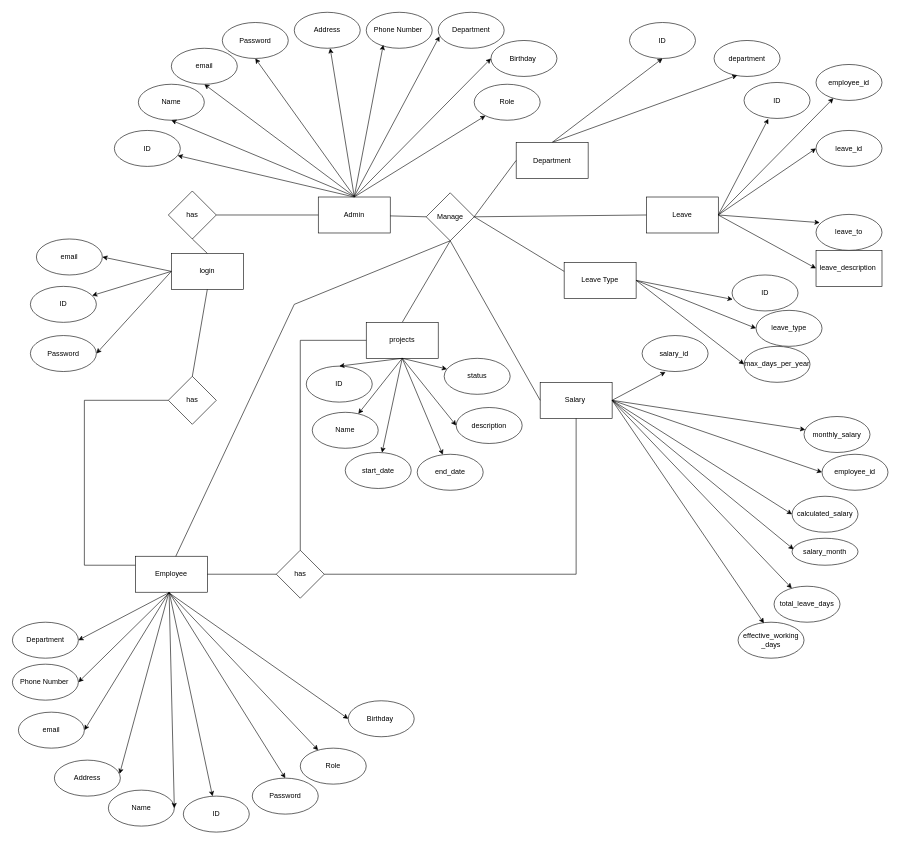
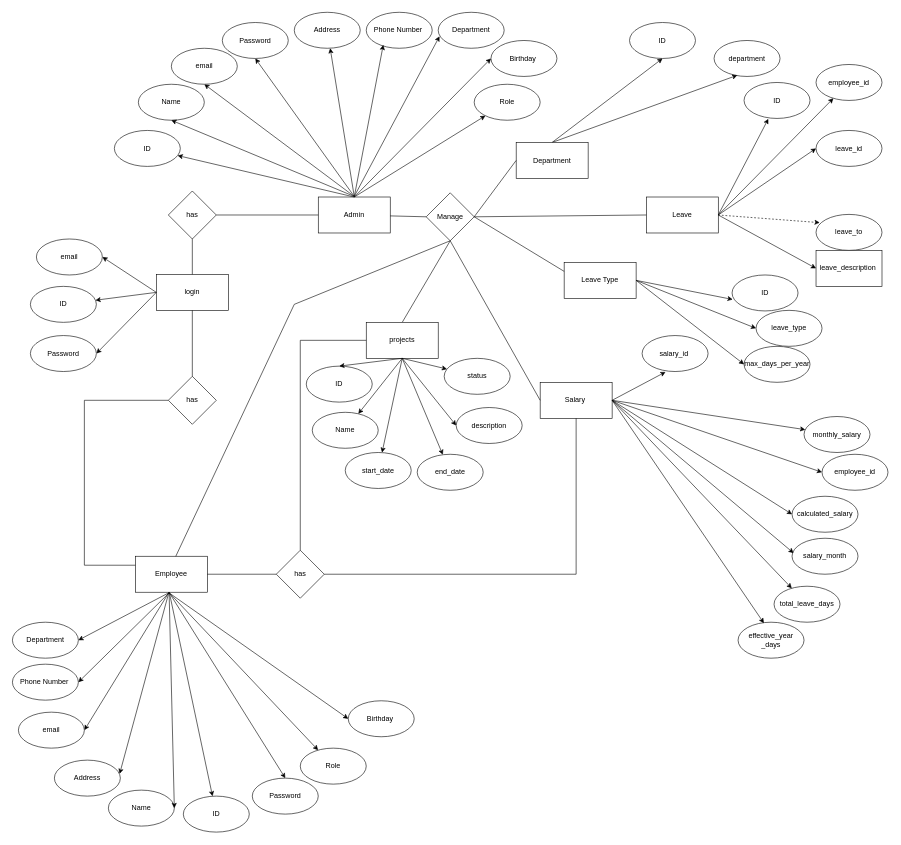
edge "Leave" -> "leave_to": style solid -> dashed
node "login": moved (207, 272) -> (192, 293)
node "salary_month": size 66x27 -> 66x36
node "effective_working _days": label "effective_working _days" -> "effective_year _days"
